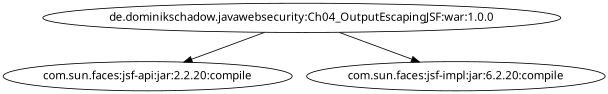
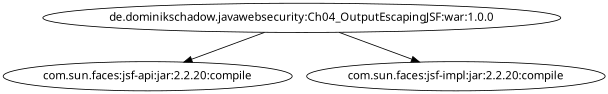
node "com.sun.faces:jsf-impl:jar:6.2.20:compile": label "com.sun.faces:jsf-impl:jar:6.2.20:compile" -> "com.sun.faces:jsf-impl:jar:2.2.20:compile"
